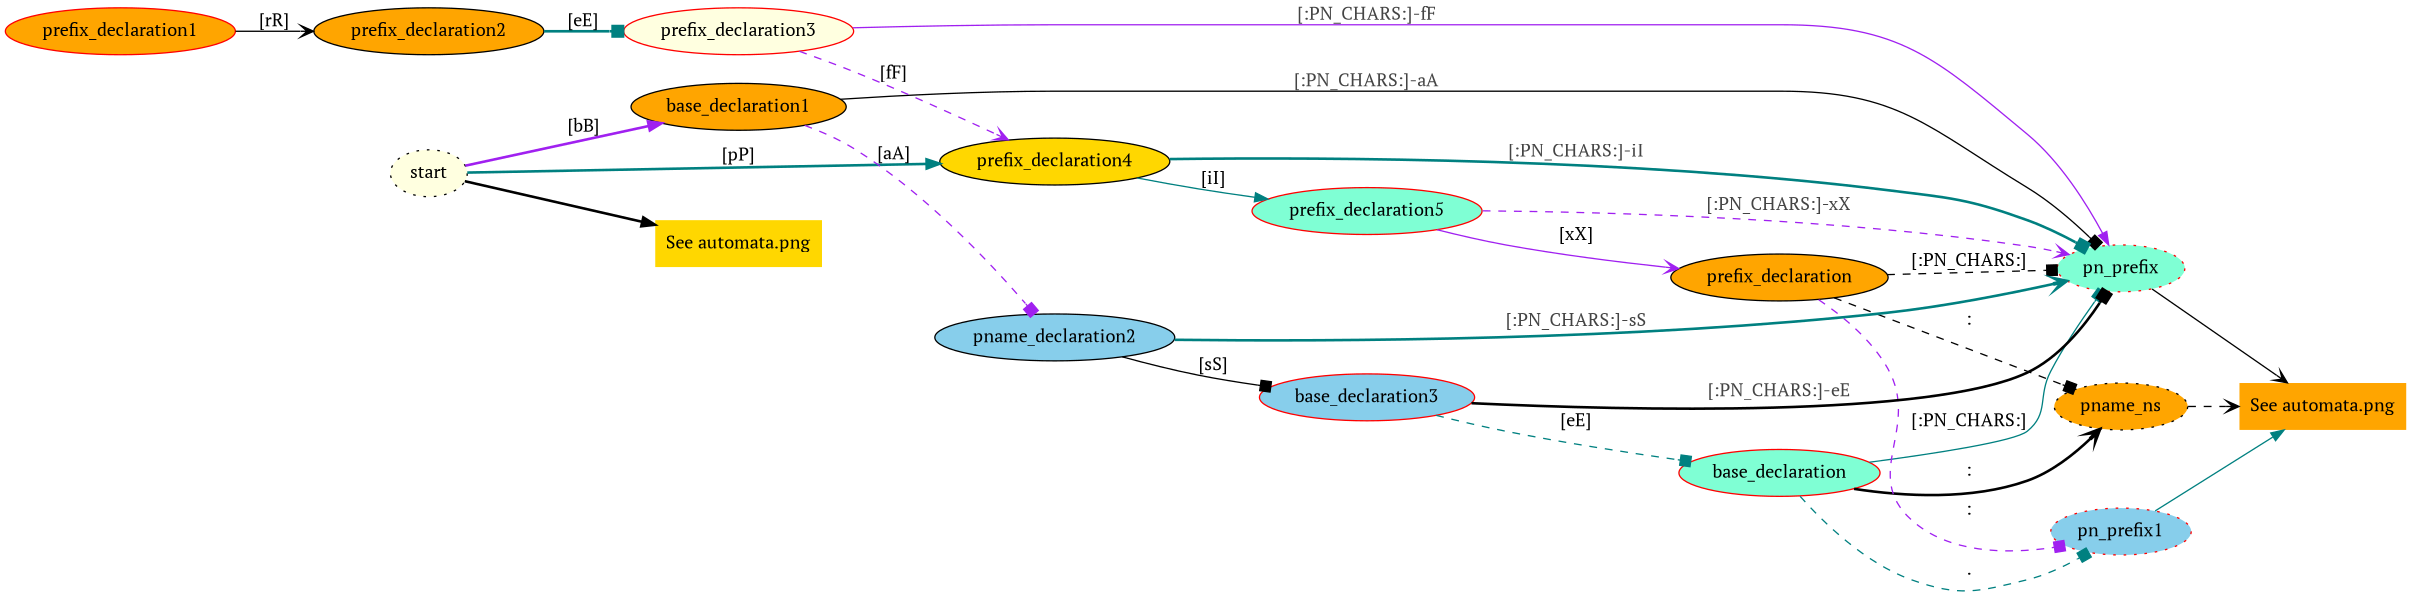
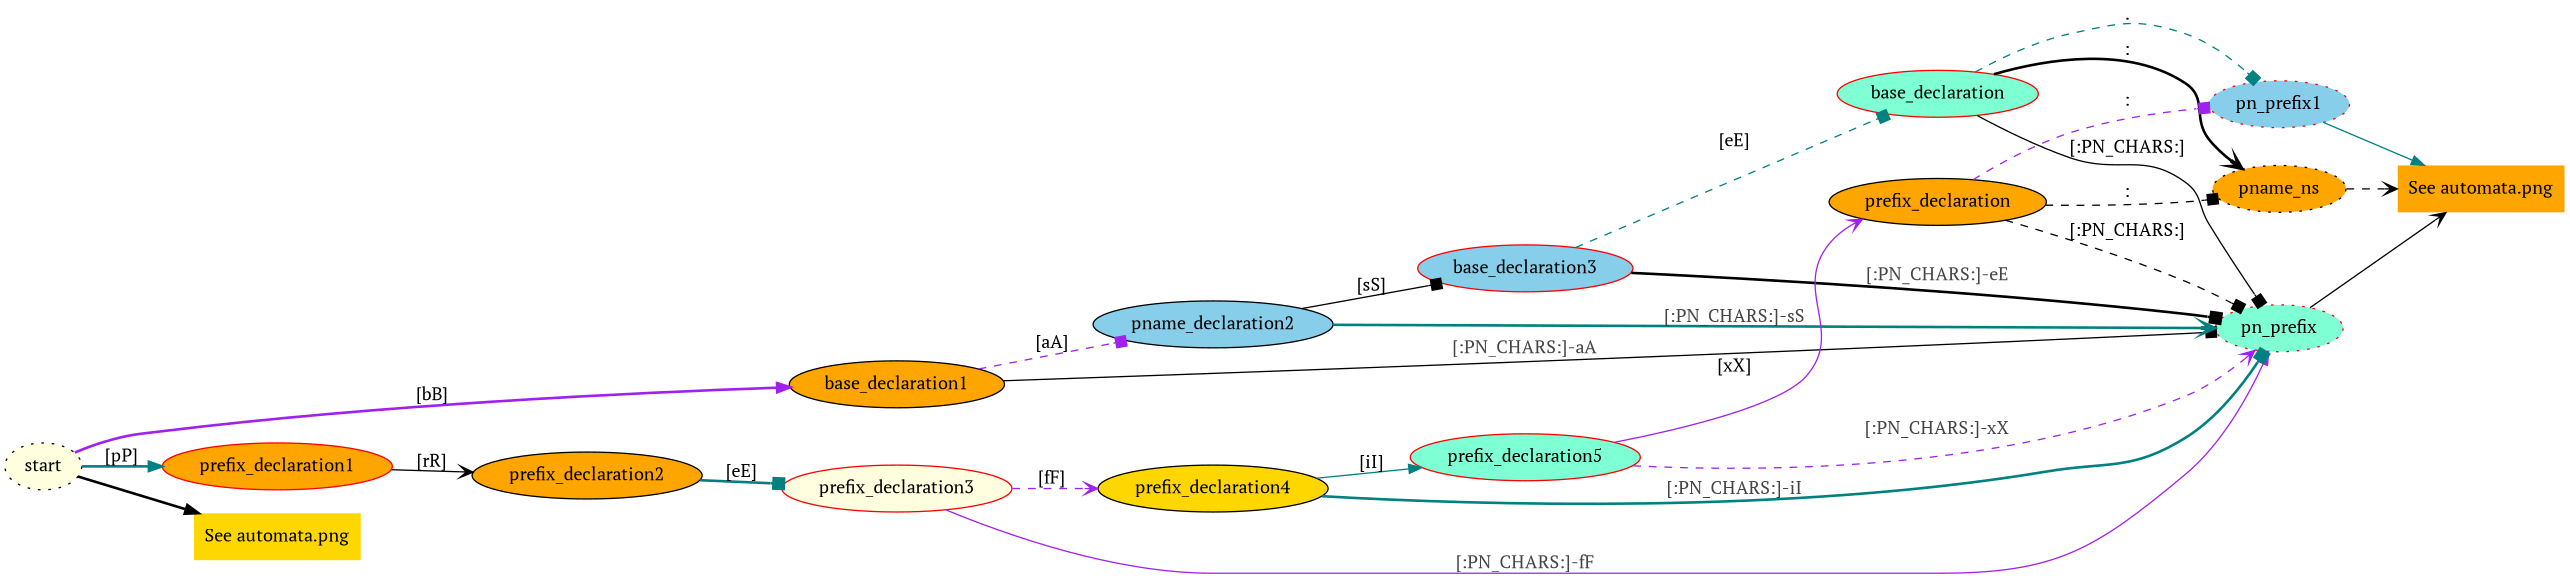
edge "start" -> "prefix_declaration4": now "start" -> "prefix_declaration1"
edge "base_declaration" -> "pn_prefix": color teal -> black
